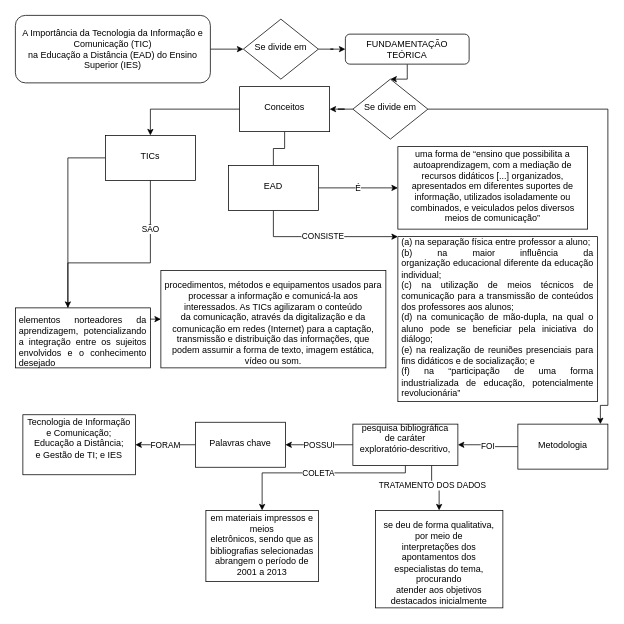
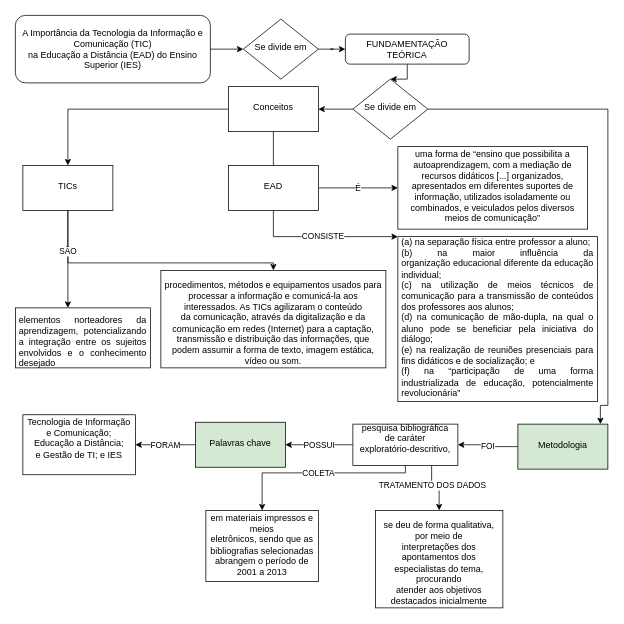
node "Conceitos": moved (285, 109) -> (273, 109)
node "TICs": moved (150, 158) -> (68, 188)
node "Palavras chave": fillcolor #ffffff -> #d5e8d4
node "Metodologia": fillcolor #ffffff -> #d5e8d4
